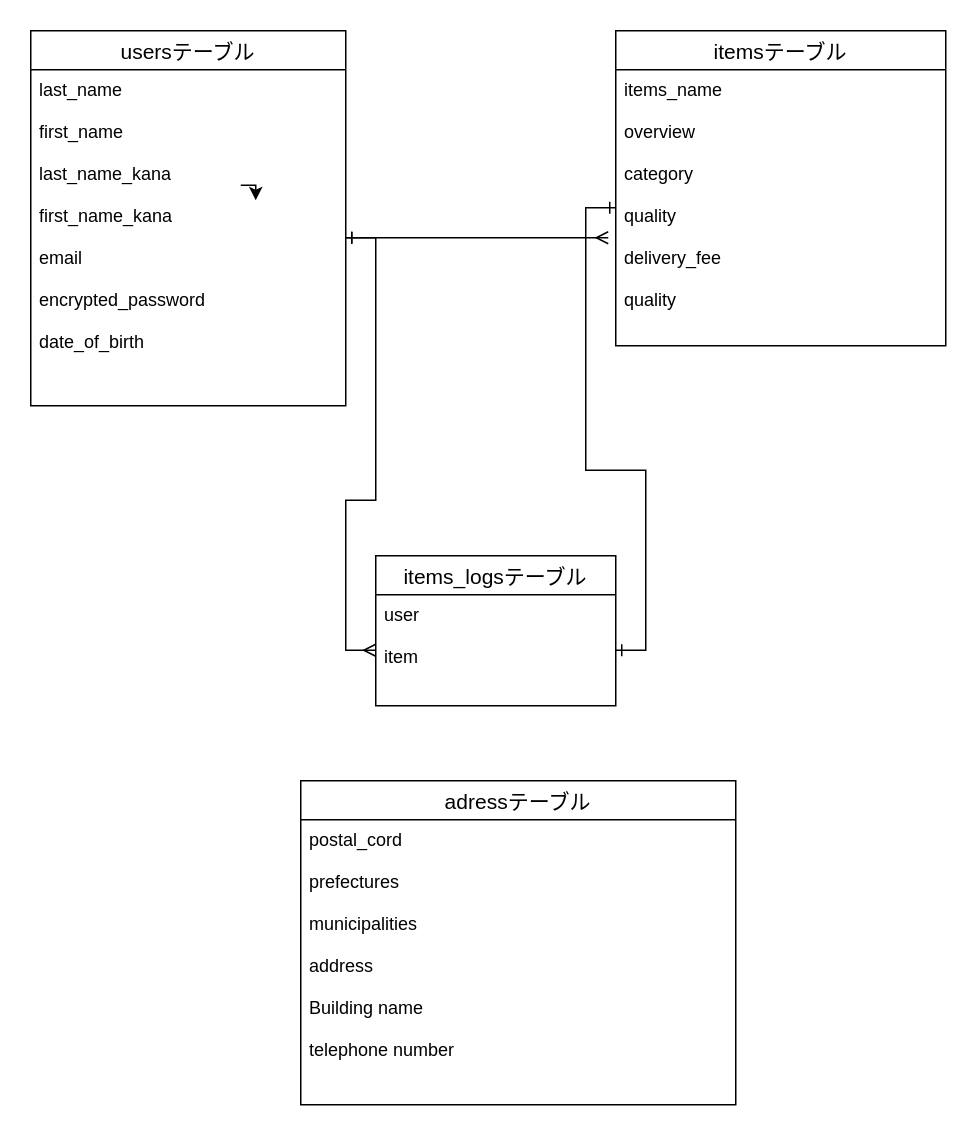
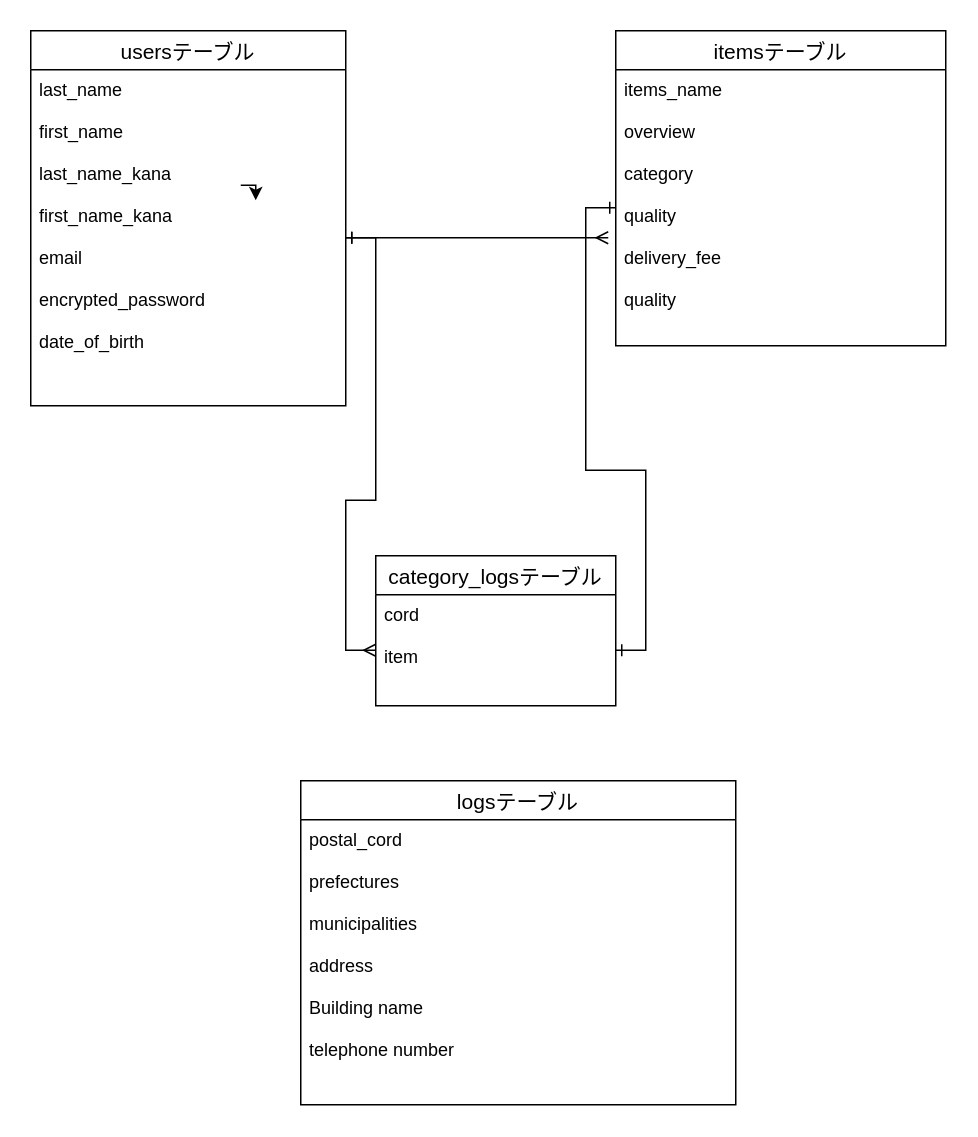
node "items_logsテーブル": label "items_logsテーブル" -> "category_logsテーブル"
node "user item": label "user item" -> "cord item"
node "adressテーブル": label "adressテーブル" -> "logsテーブル"
